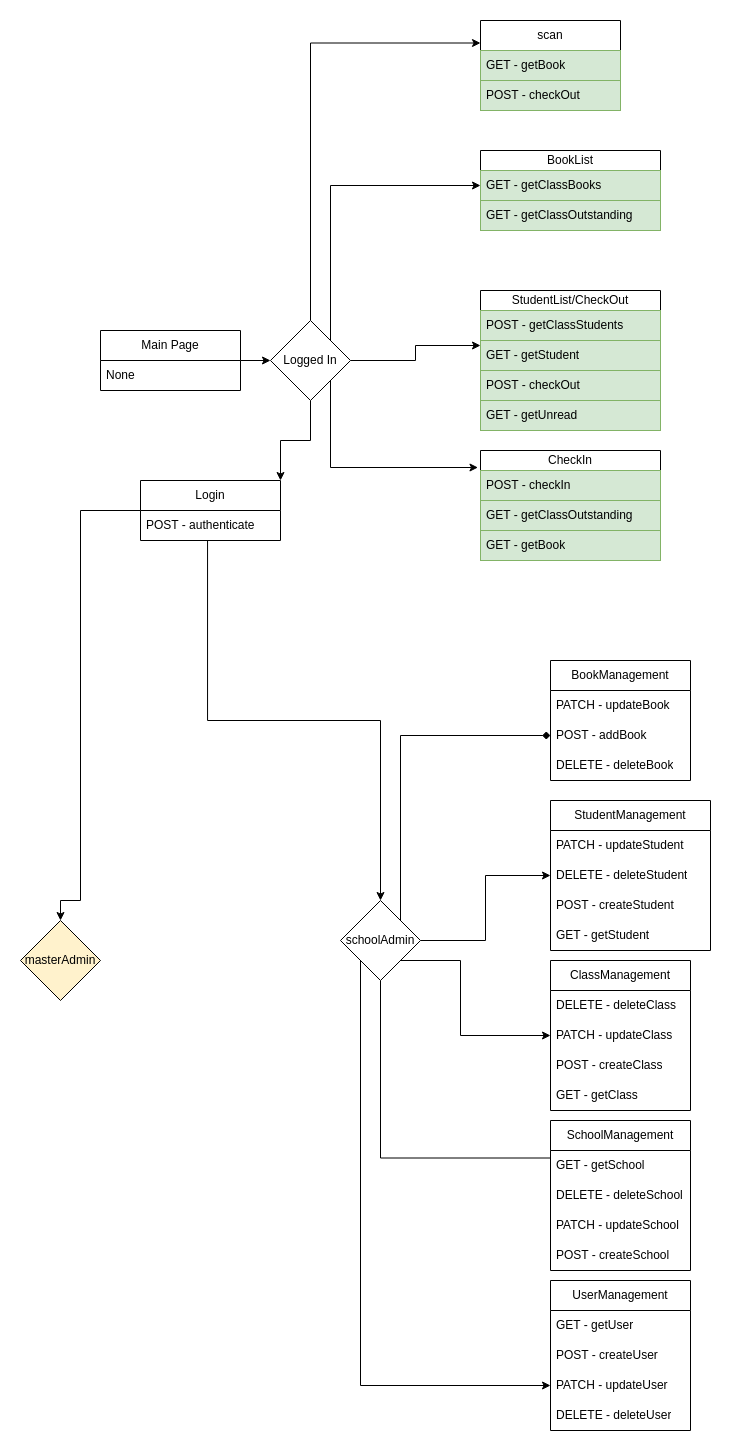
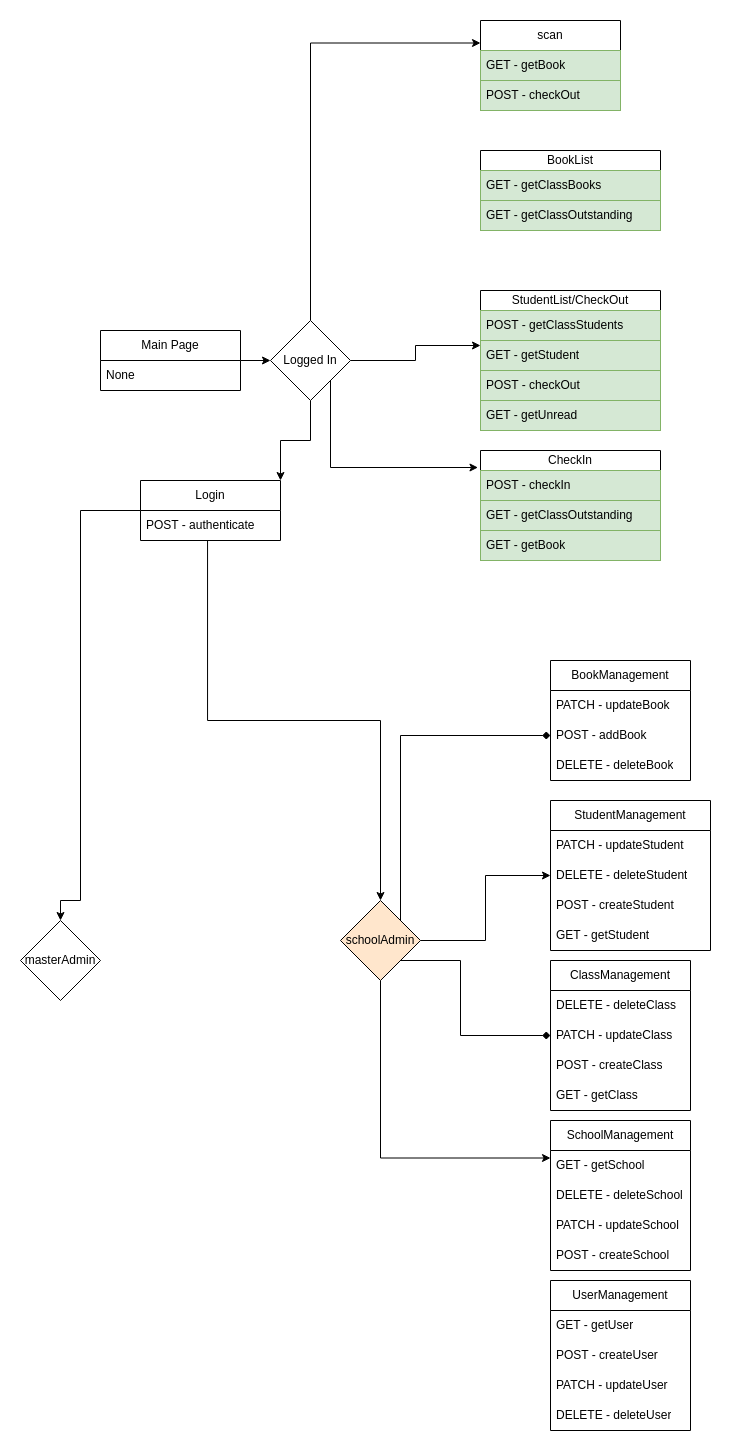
edge "Logged In" -> "GET - getClassBooks": removed
node "schoolAdmin": fillcolor #ffffff -> #ffe6cc
node "masterAdmin": fillcolor #fff2cc -> #ffffff
edge "schoolAdmin" -> "PATCH - updateClass": arrowhead classic -> diamond
edge "schoolAdmin" -- "SchoolManagement": arrowhead none -> classic
edge "schoolAdmin" -> "PATCH - updateUser": removed
